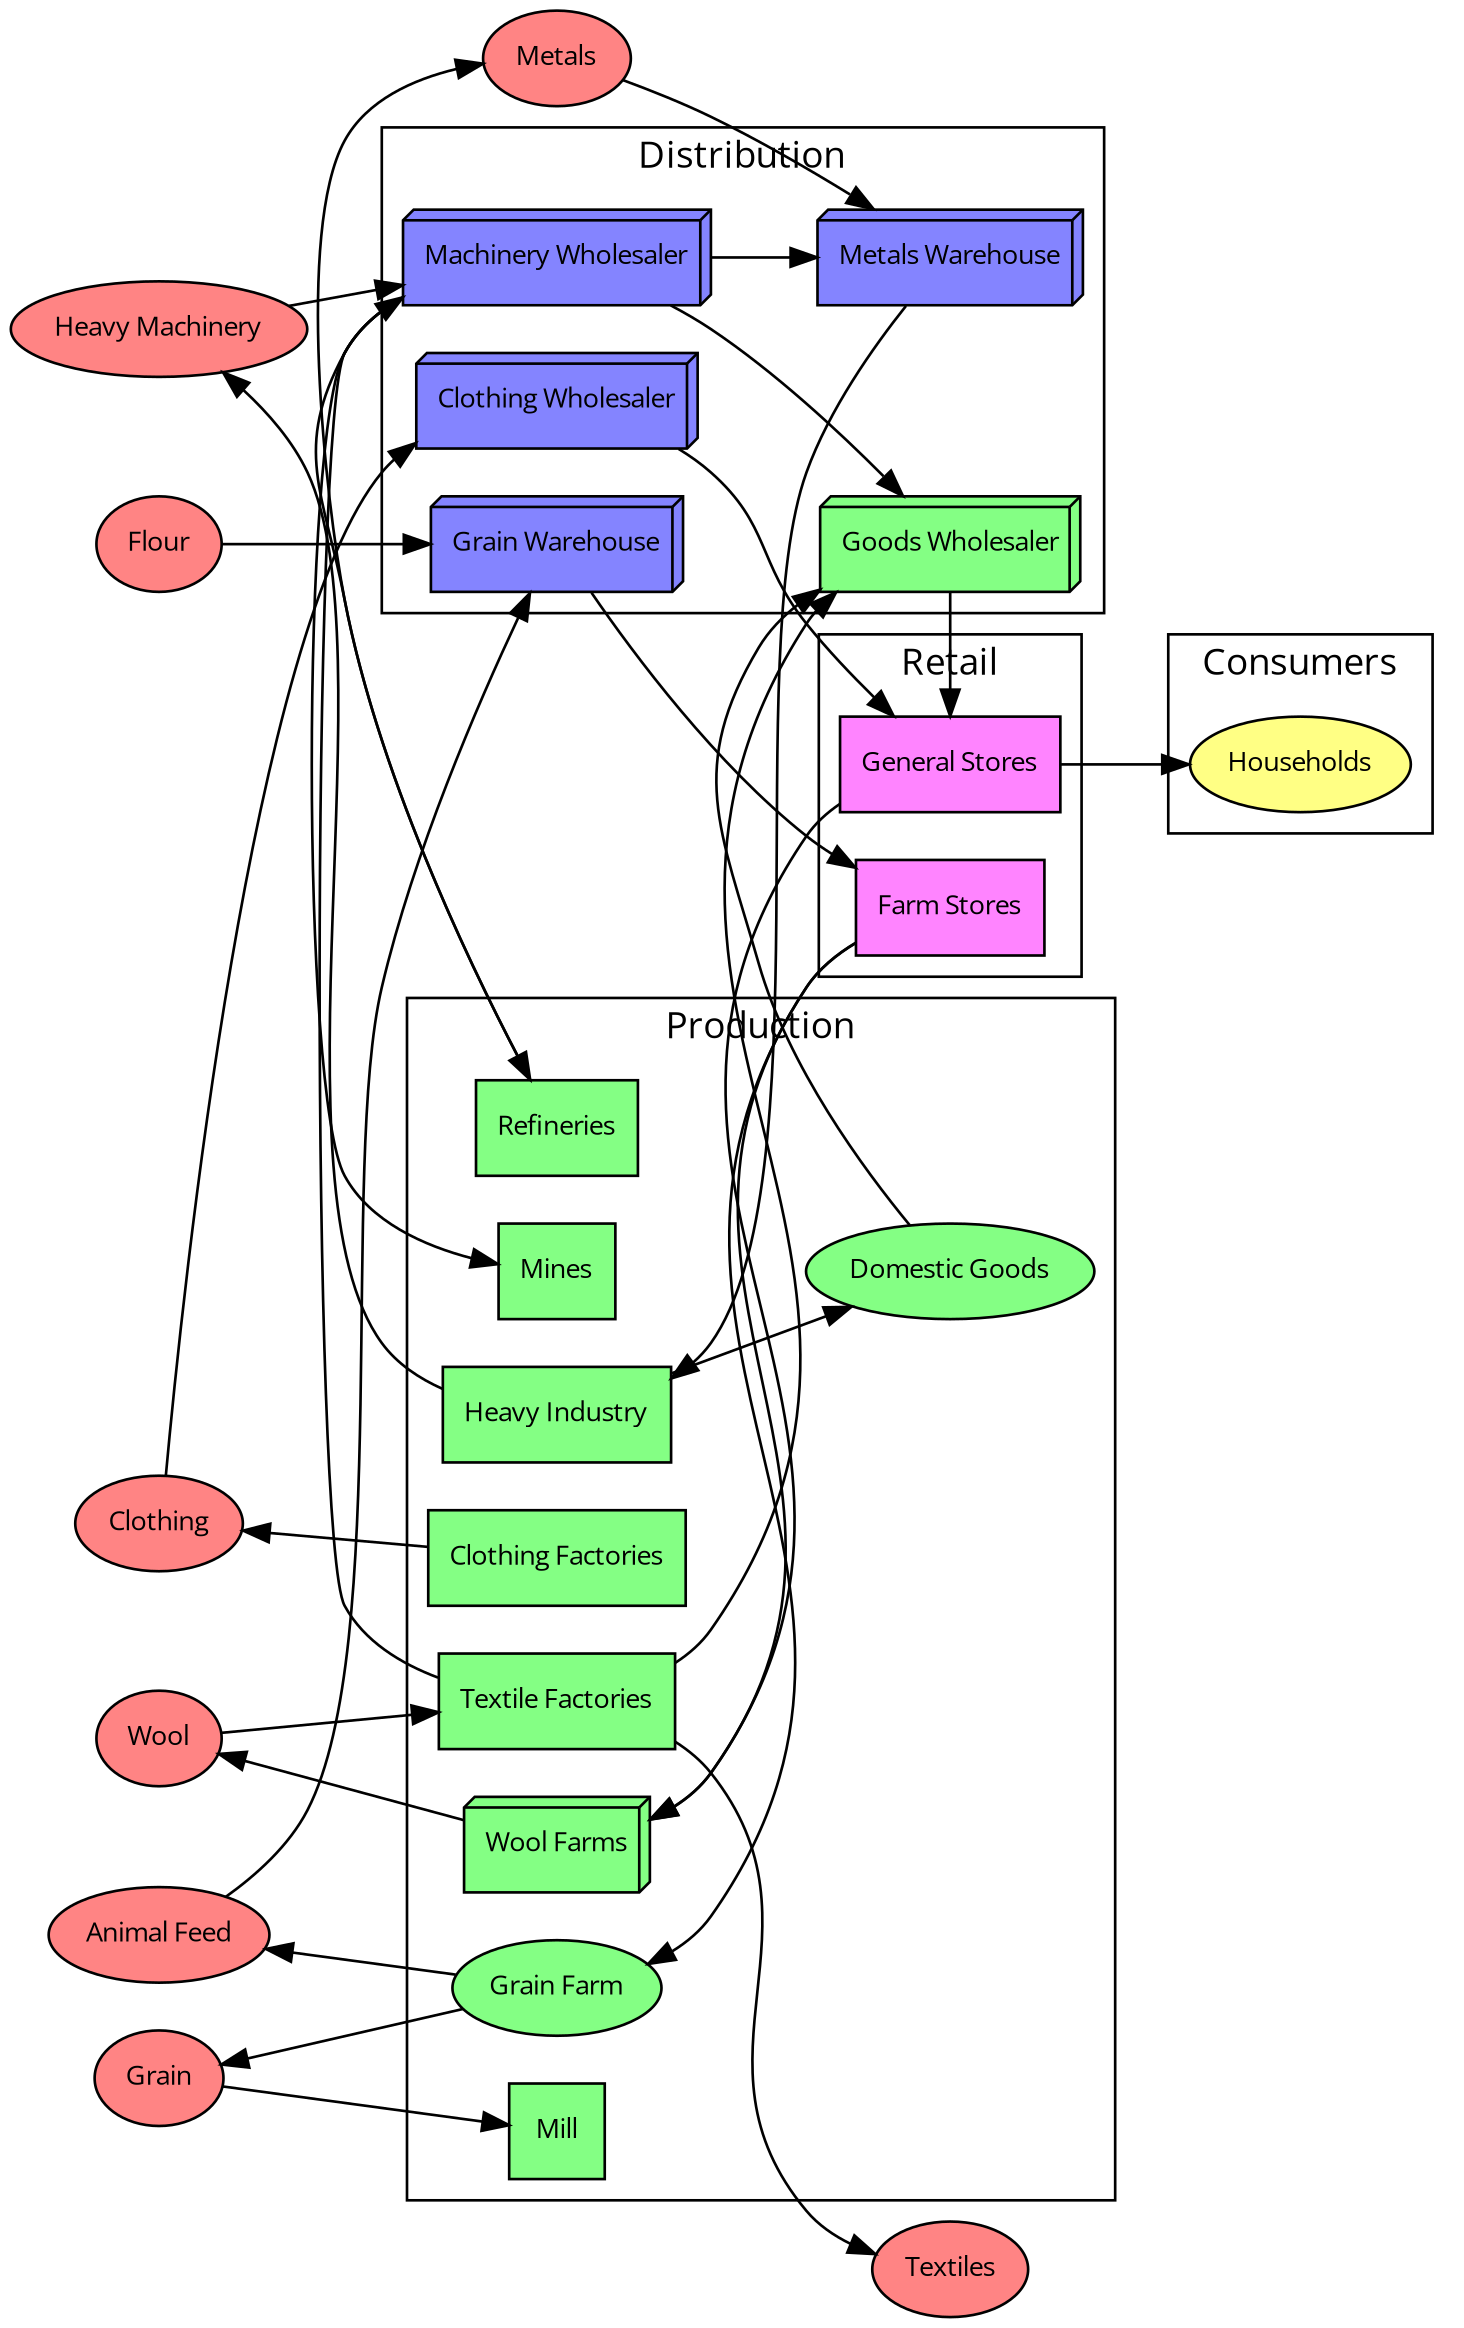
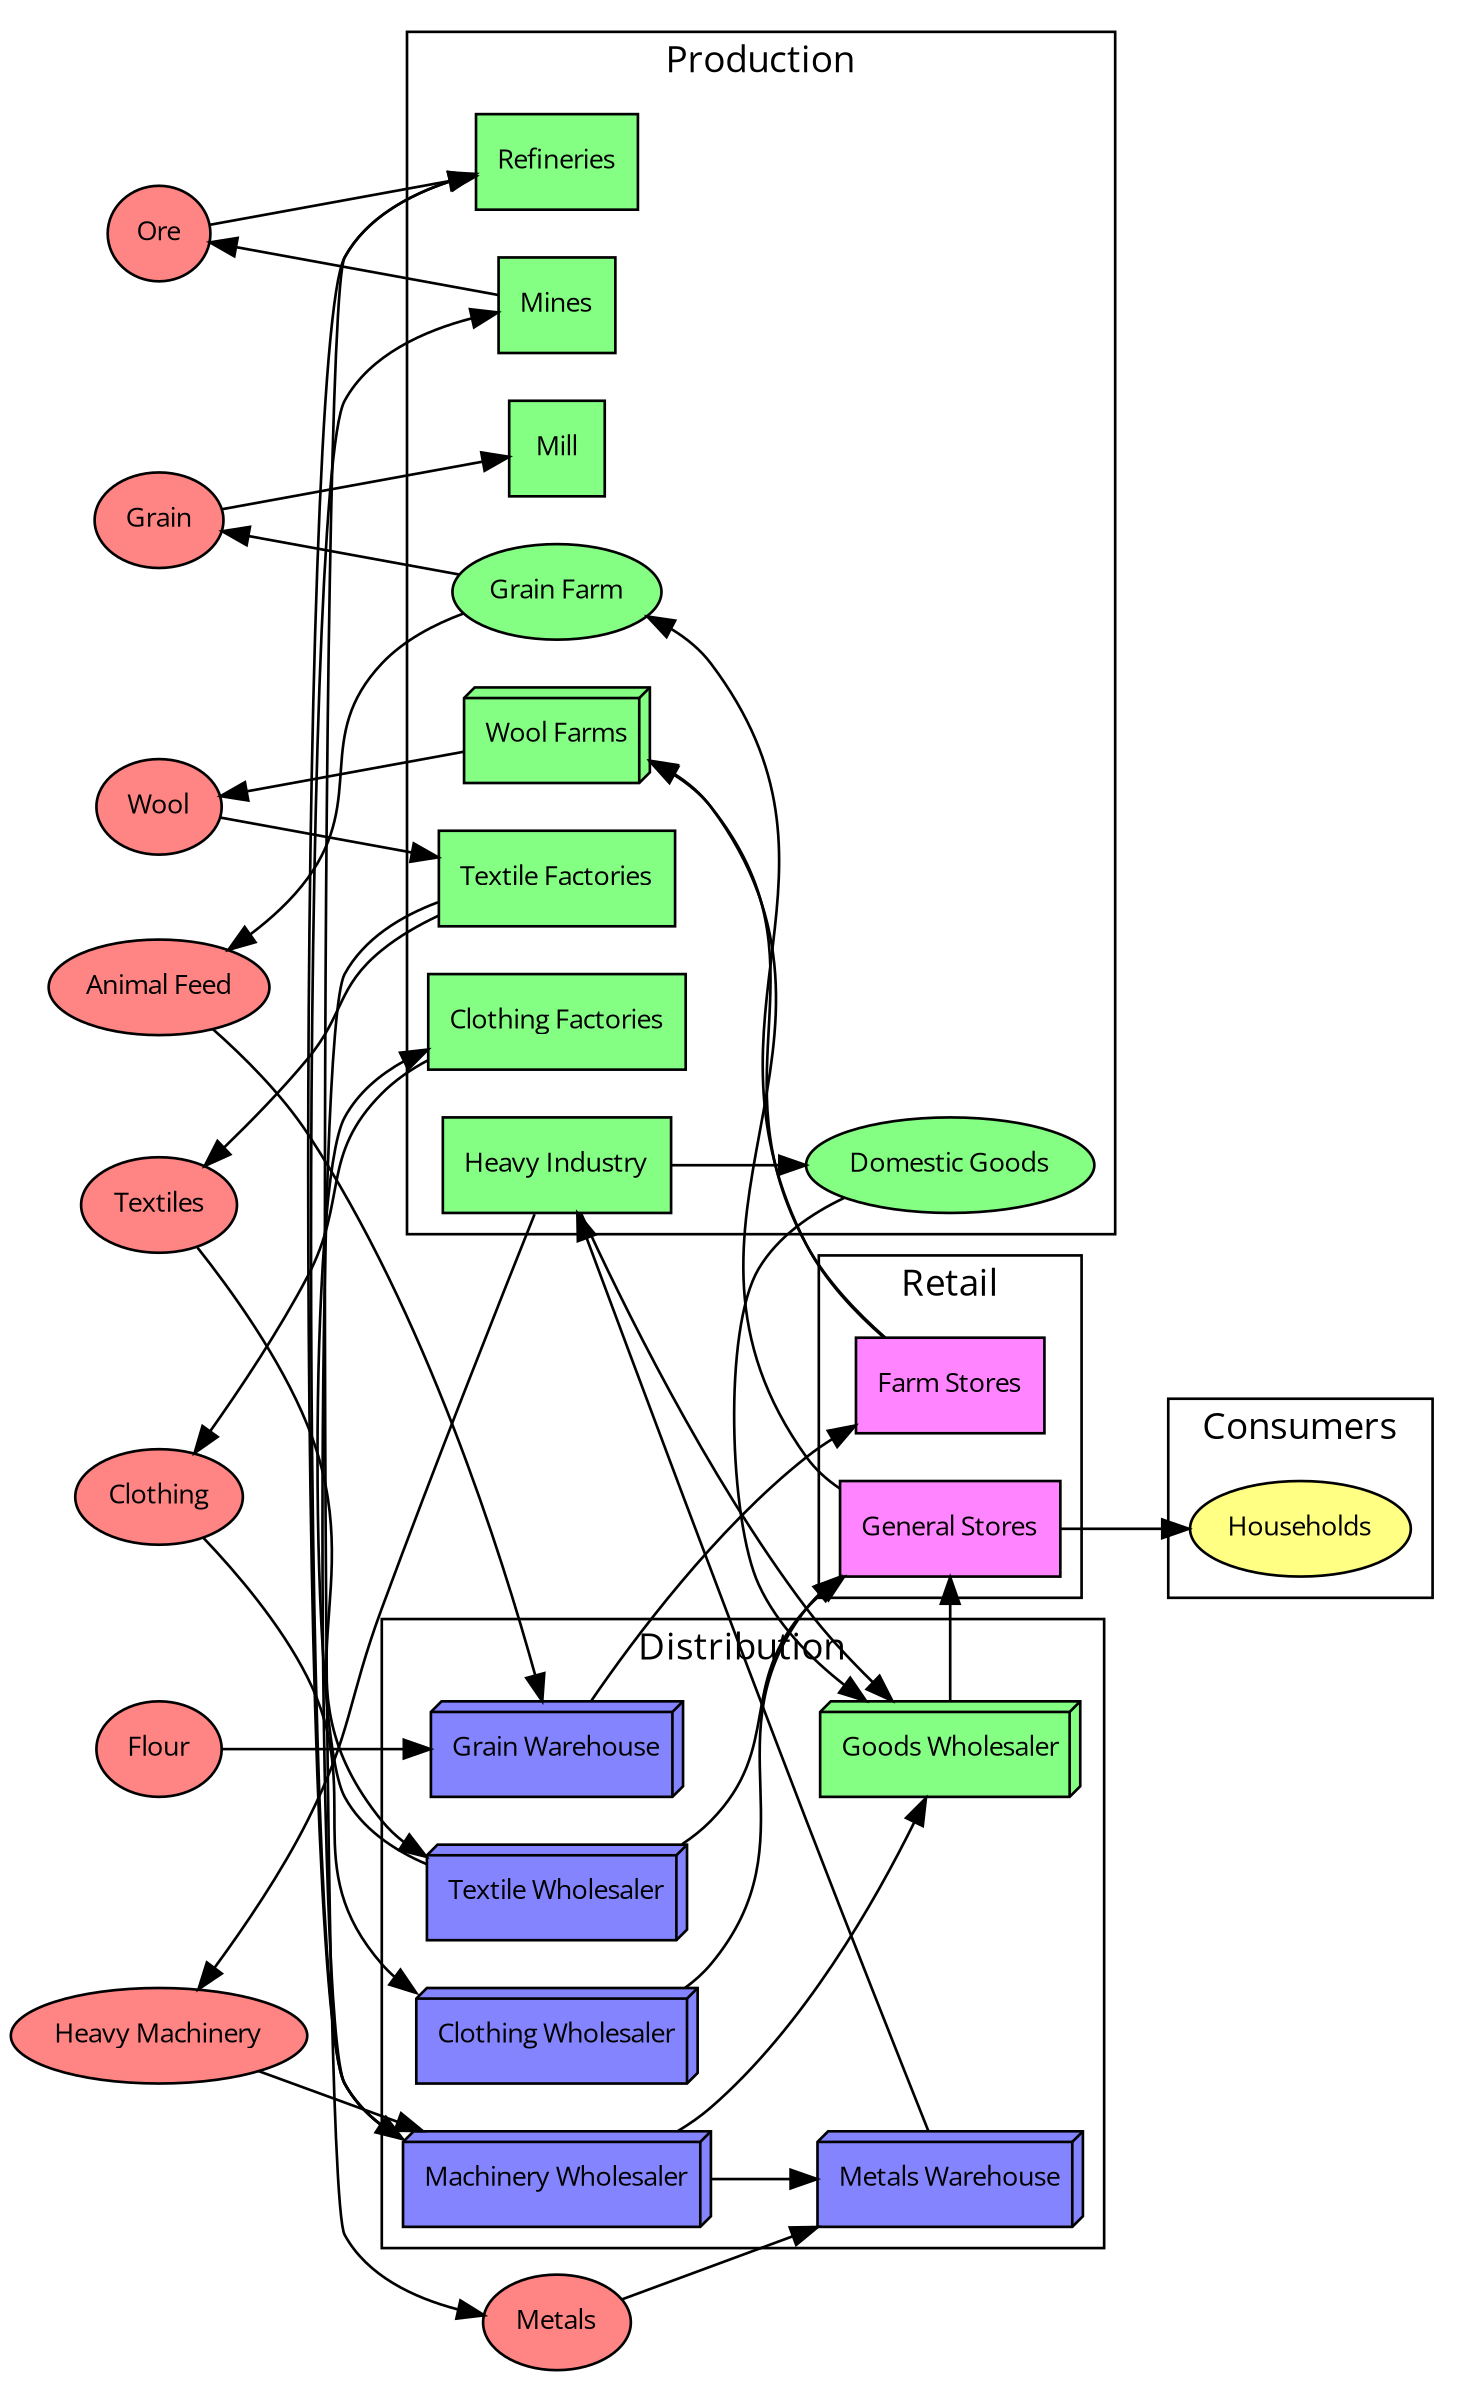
node "Ore": added
edge "Textile Factories" -> "Goods Wholesaler": now "Heavy Industry" -> "Goods Wholesaler"
node "Textile Wholesaler": added
